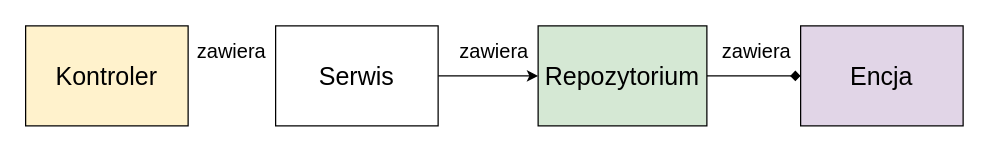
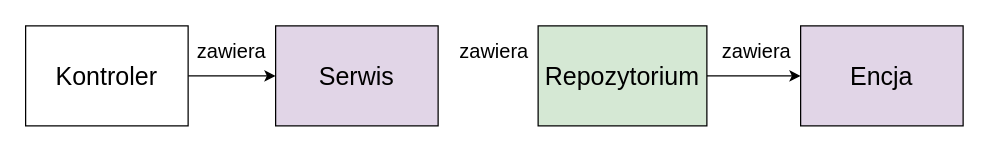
node "Kontroler": fillcolor #fff2cc -> #ffffff
edge "Kontroler" -> "Serwis": added
node "Serwis": fillcolor #ffffff -> #e1d5e7
edge "Serwis" -> "Repozytorium": removed
edge "Repozytorium" -> "Encja": arrowhead diamond -> classic
